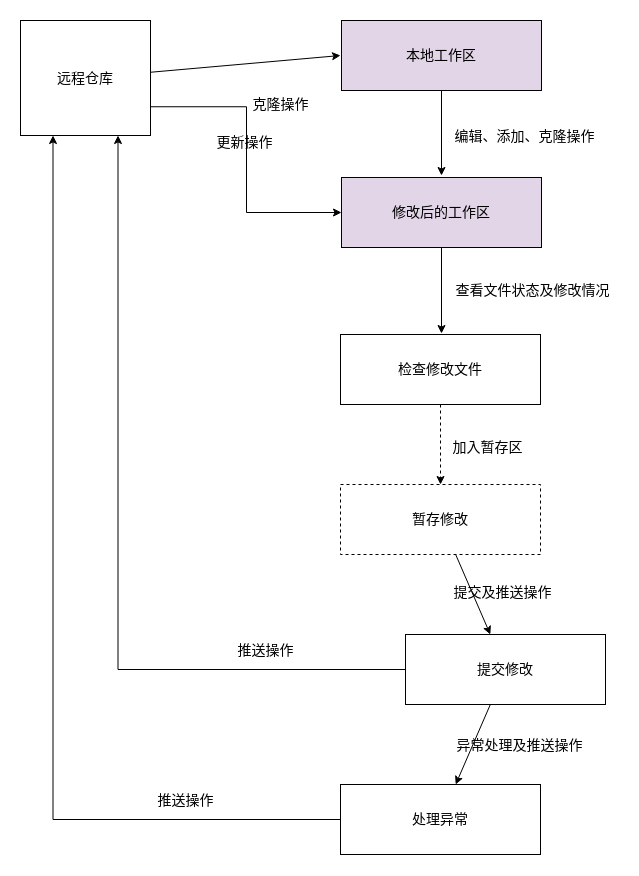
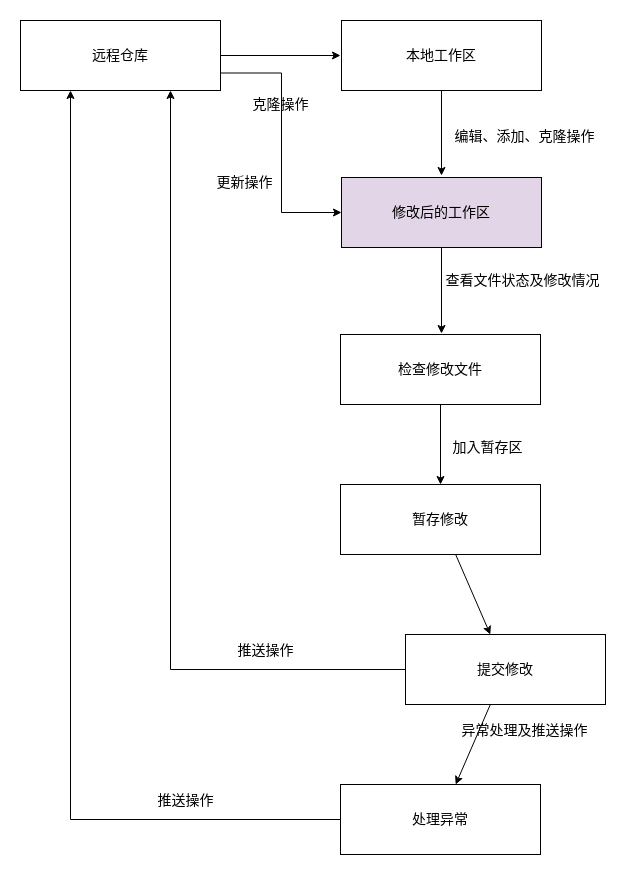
node "本地工作区": fillcolor #e1d5e7 -> #ffffff
node "远程仓库": size 130x115 -> 200x70
node "更新操作": moved (245, 143) -> (245, 183)
node "查看文件状态及修改情况": moved (533, 291) -> (523, 281)
edge "检查修改文件" -> "暂存修改": style dashed -> solid
node "暂存修改": style dashed -> solid
node "提交及推送操作": removed
node "异常处理及推送操作": moved (520, 746) -> (525, 731)
